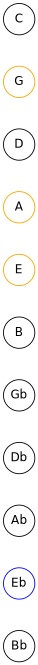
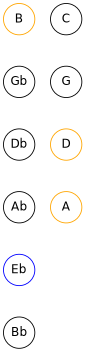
node "G": color orange -> black
node "D": color black -> orange
node "E": removed
node "B": color black -> orange
